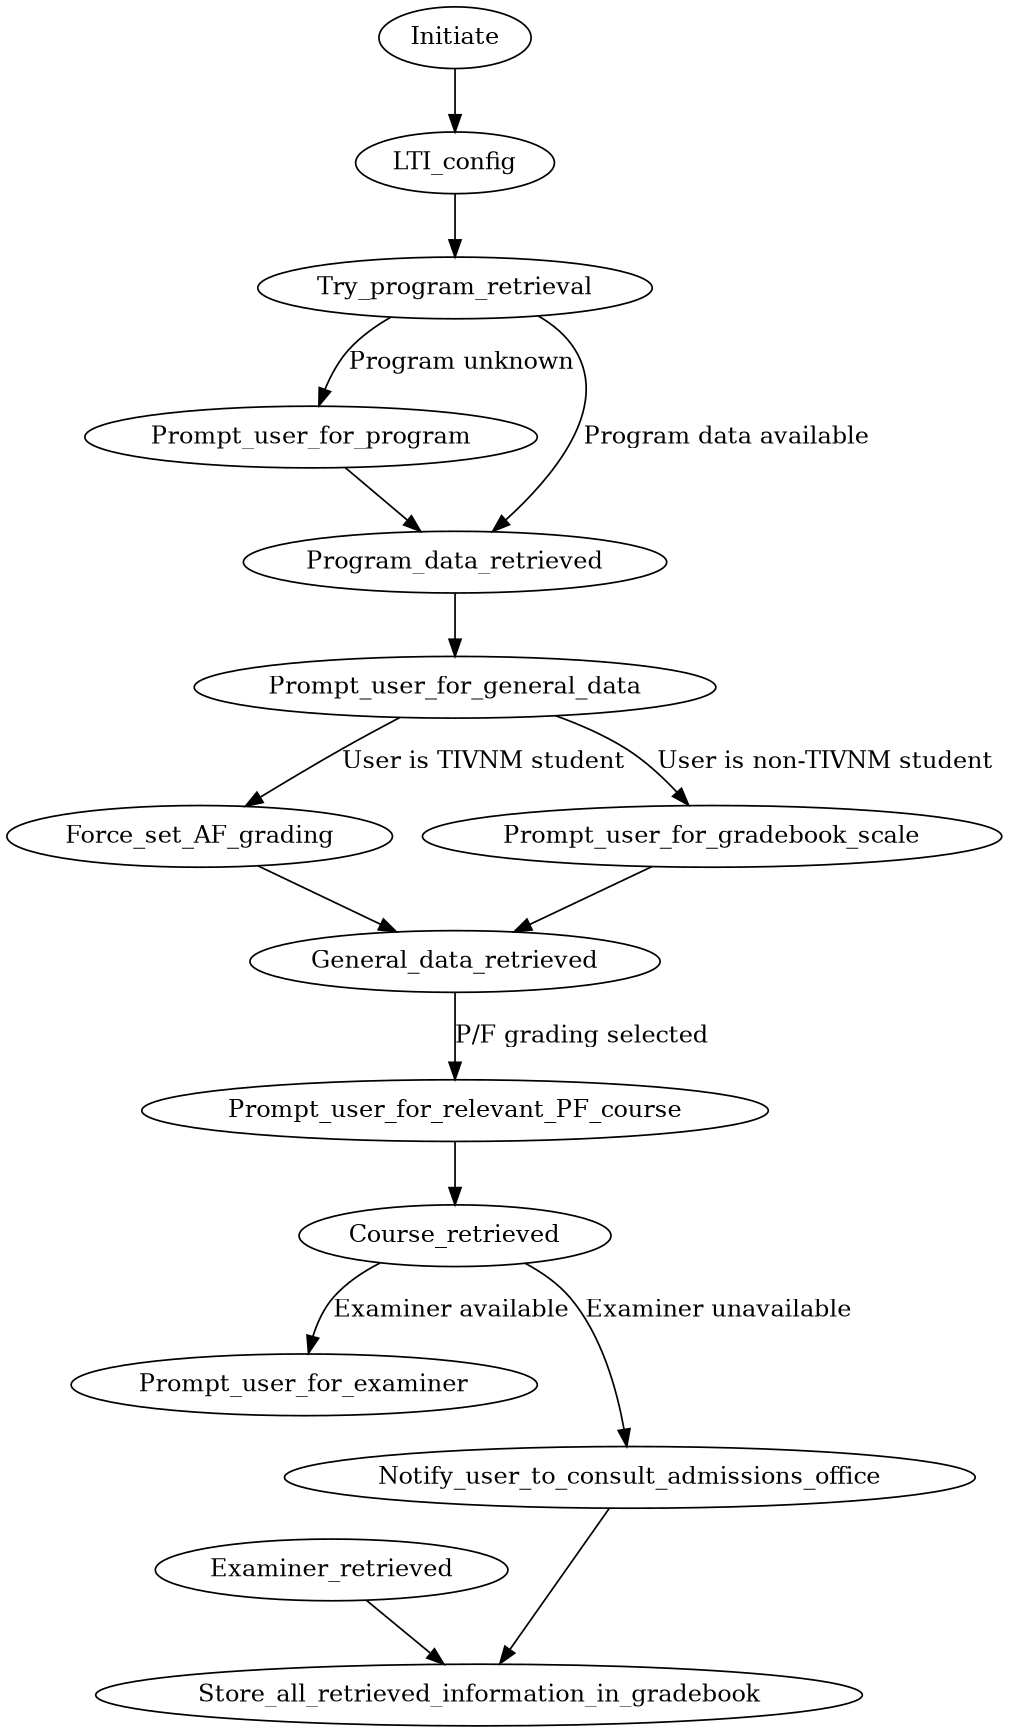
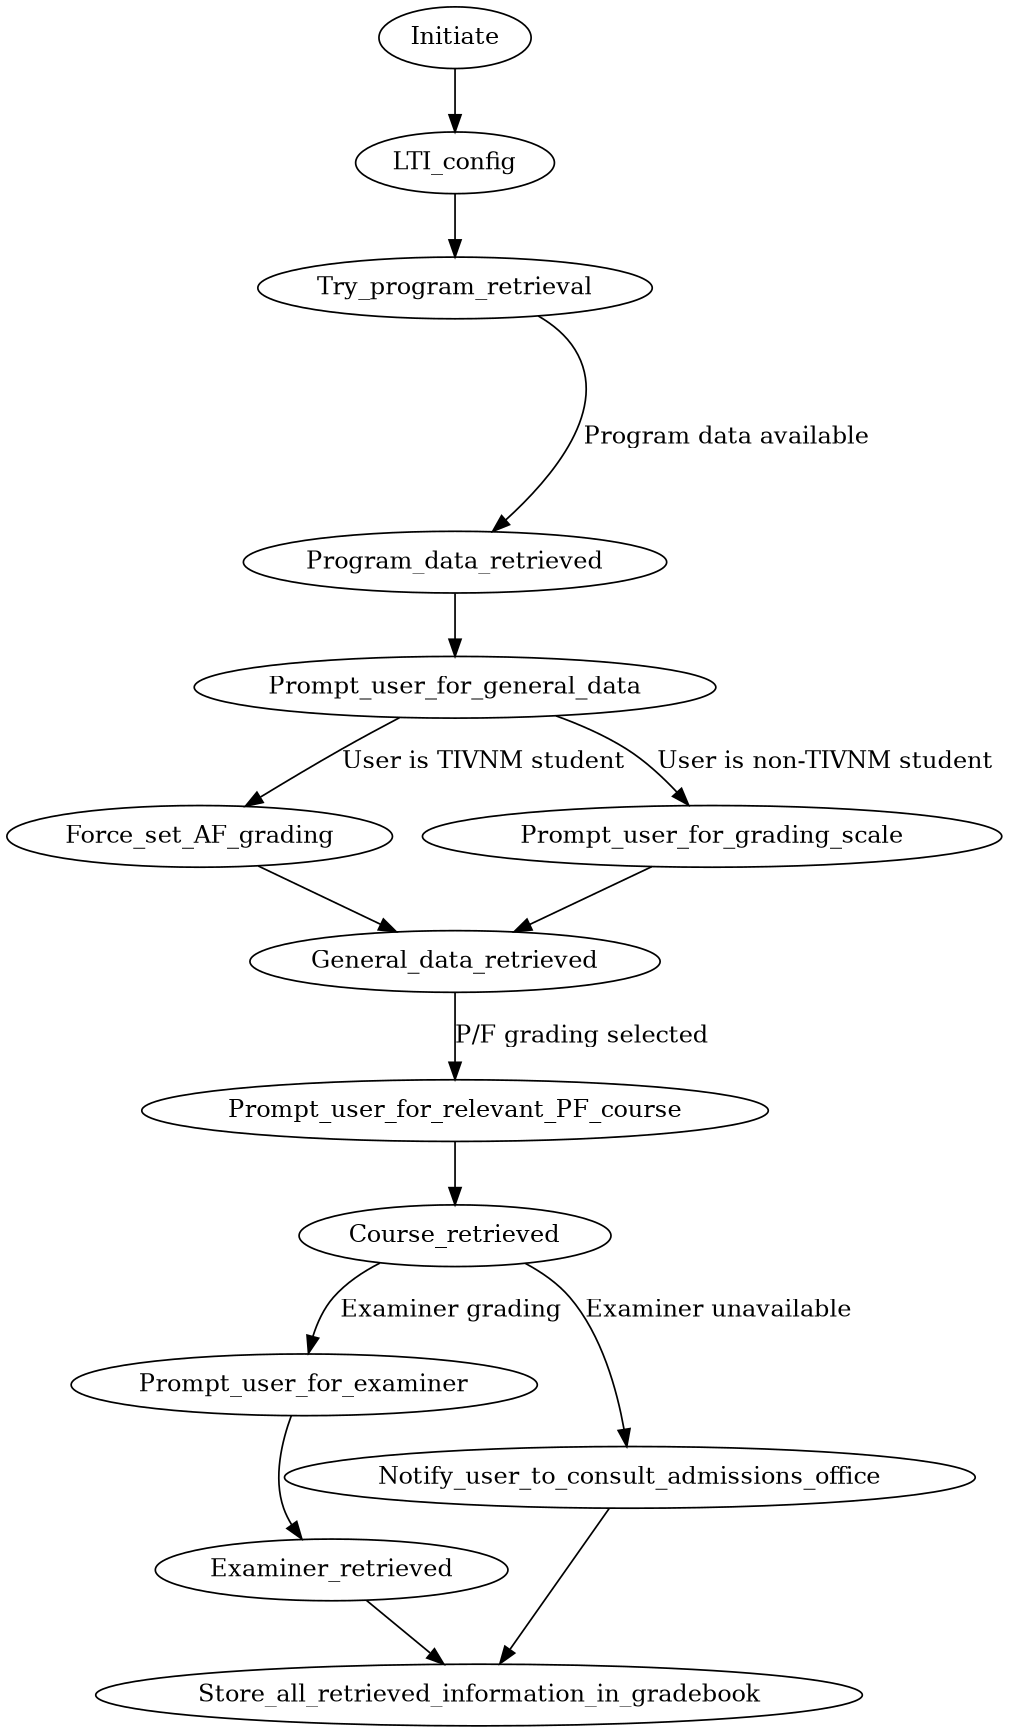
node "Prompt_user_for_program": removed
node "Prompt_user_for_gradebook_scale": label "Prompt_user_for_gradebook_scale" -> "Prompt_user_for_grading_scale"
edge "Course_retrieved" -> "Prompt_user_for_examiner": label "Examiner available" -> "Examiner grading"
edge "Prompt_user_for_examiner" -> "Examiner_retrieved": added
